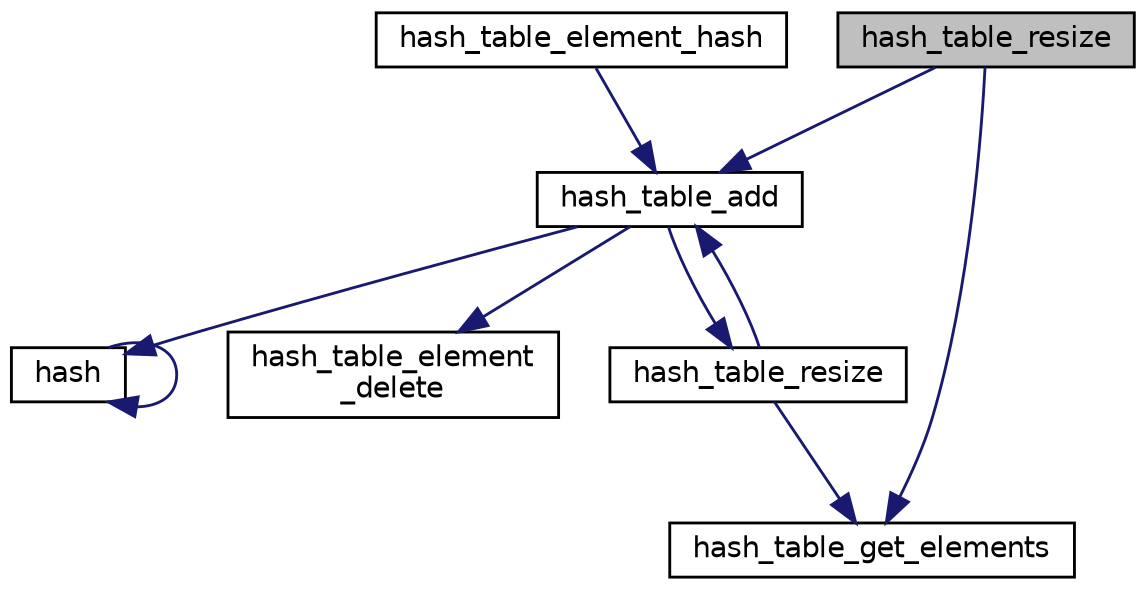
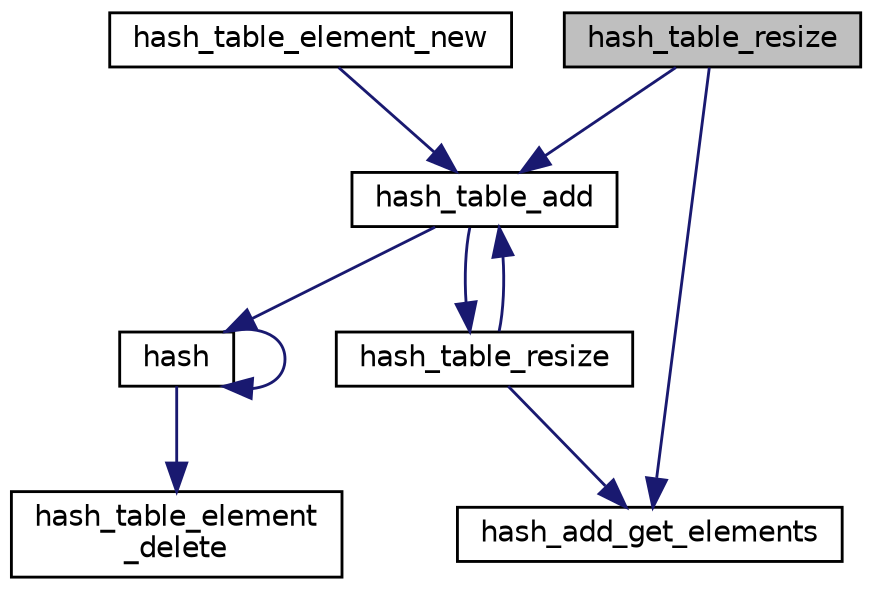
node "hash_table_element_hash": label "hash_table_element_hash" -> "hash_table_element_new"
edge "hash_table_add" -> "hash_table_element _delete": now "hash" -> "hash_table_element _delete"
node "hash_table_get_elements": label "hash_table_get_elements" -> "hash_add_get_elements"
